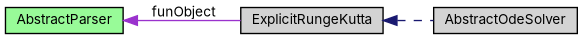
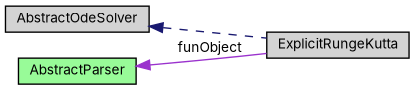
edge "AbstractOdeSolver" -> "ExplicitRungeKutta": reversed
